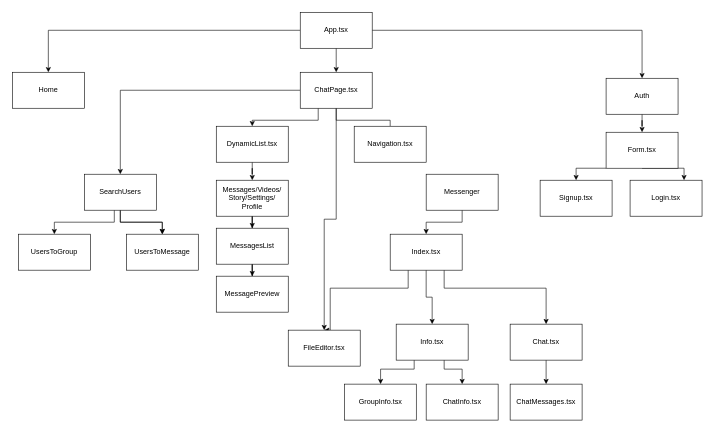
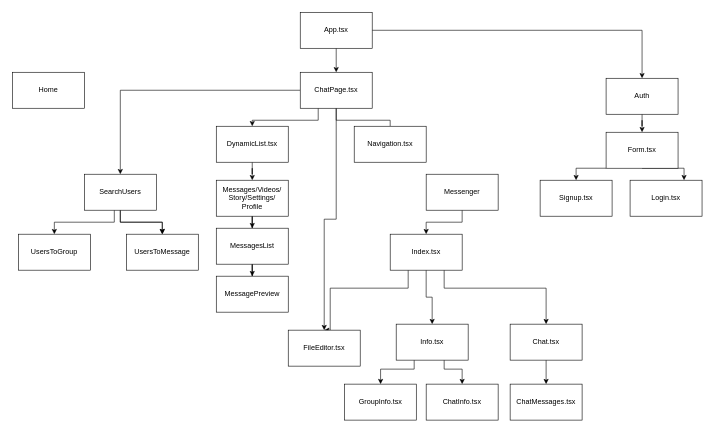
edge "App.tsx" -> "Home": removed
